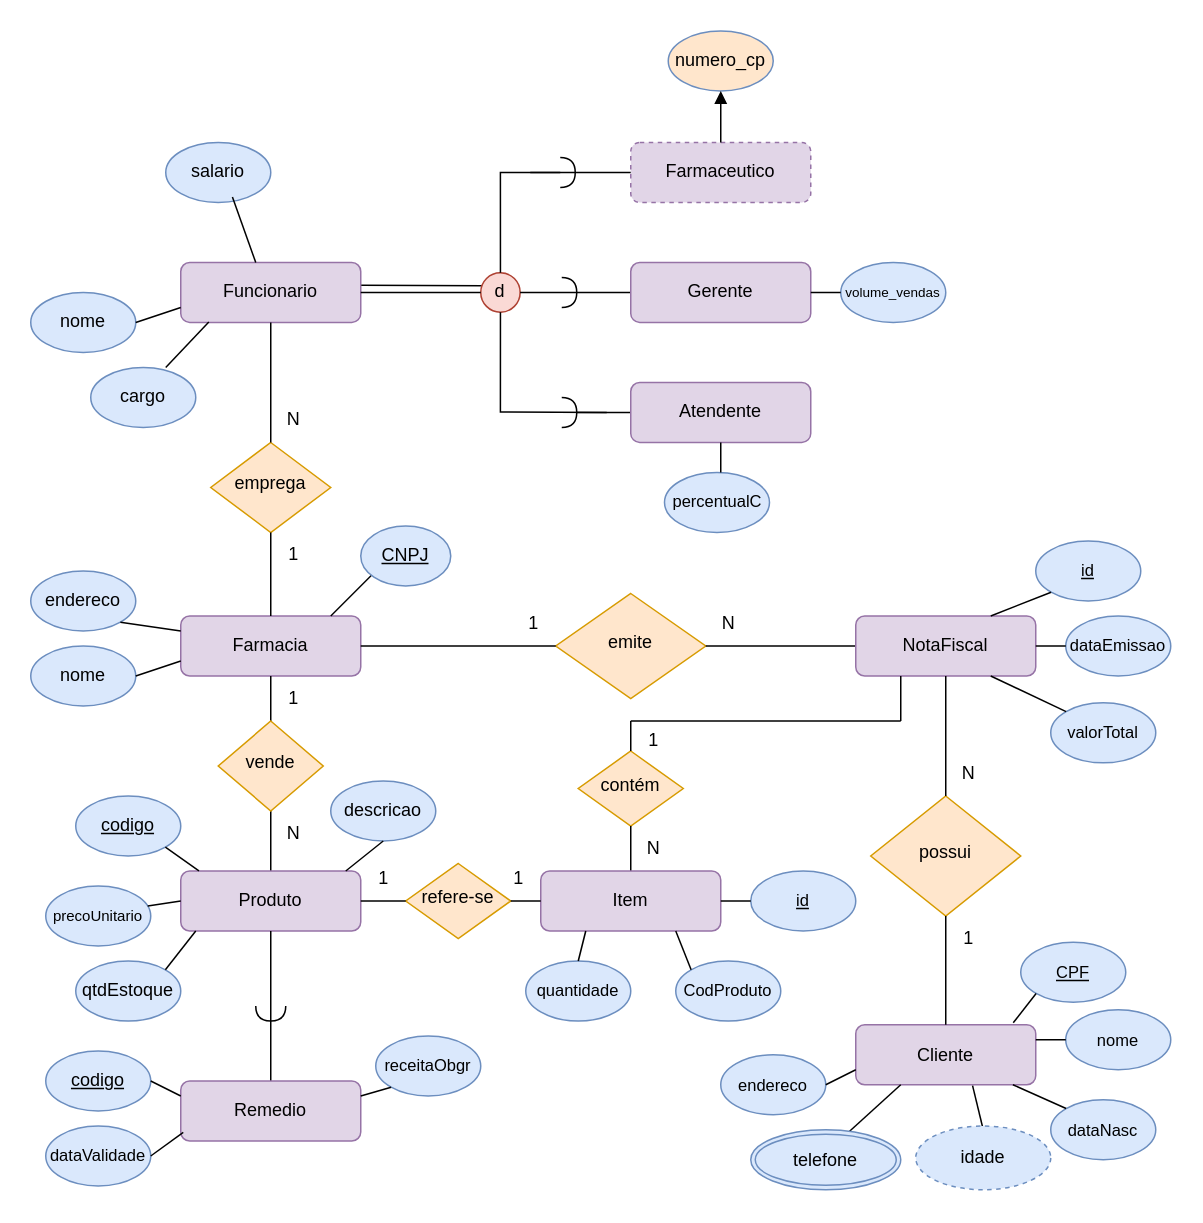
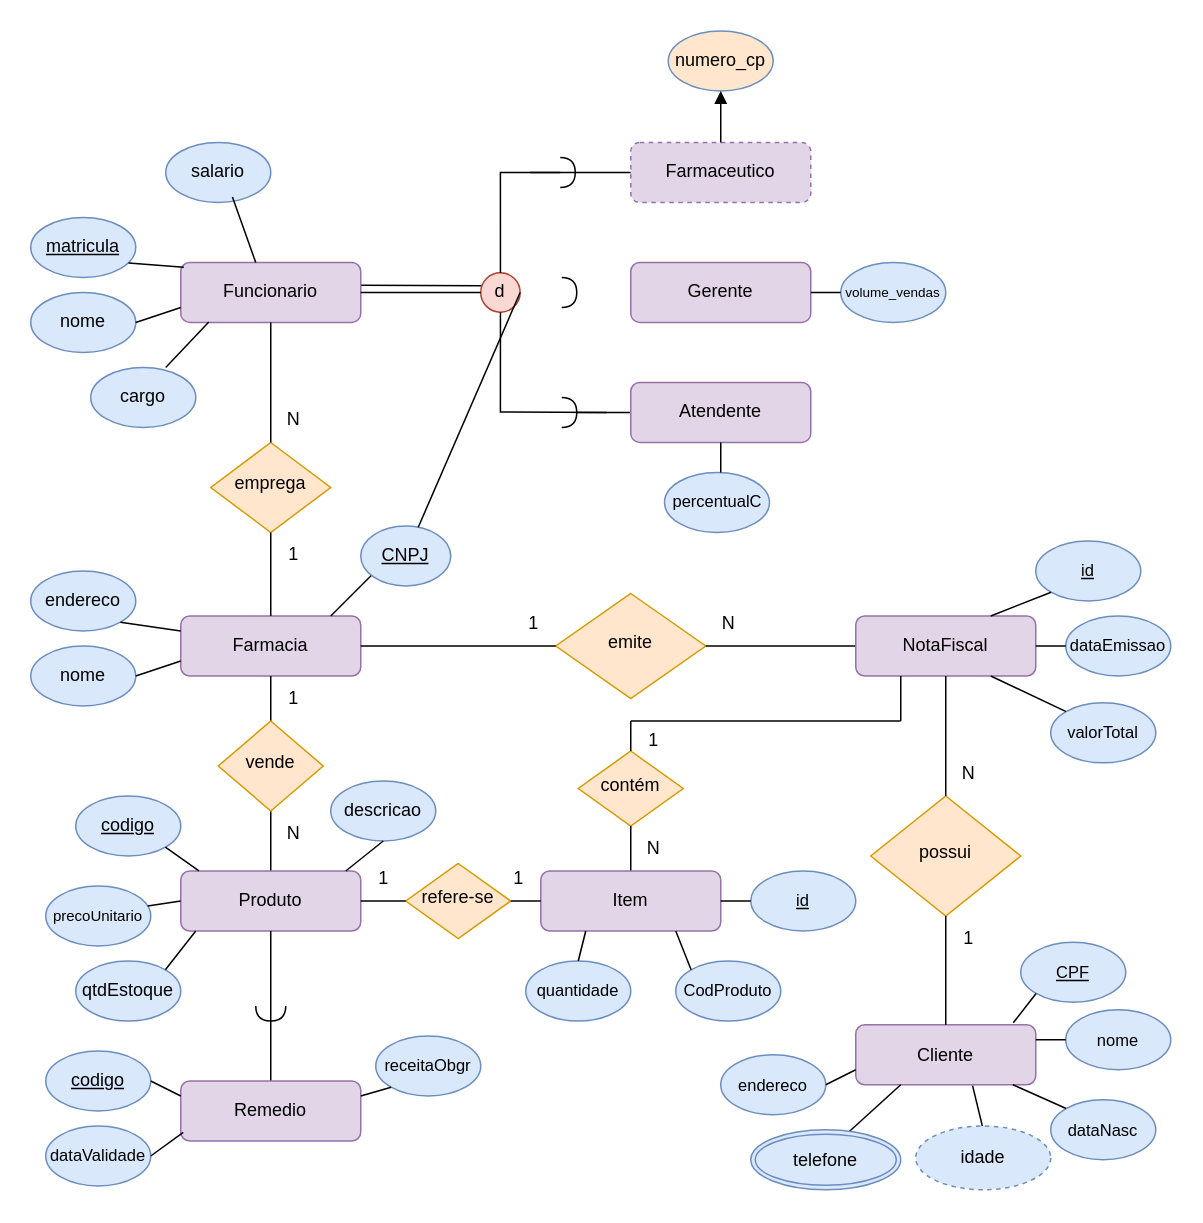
node "matricula": added
edge "matricula" -- "Funcionario": added
edge "Gerente" -- "d": now "CNPJ" -- "d"
